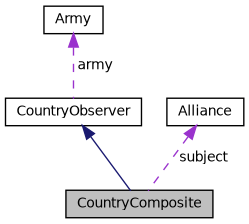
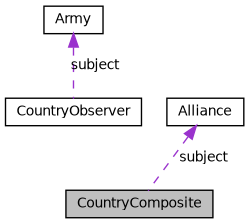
edge "CountryObserver" -> "Army": label " army" -> " subject"
edge "CountryComposite" -> "CountryObserver": removed
